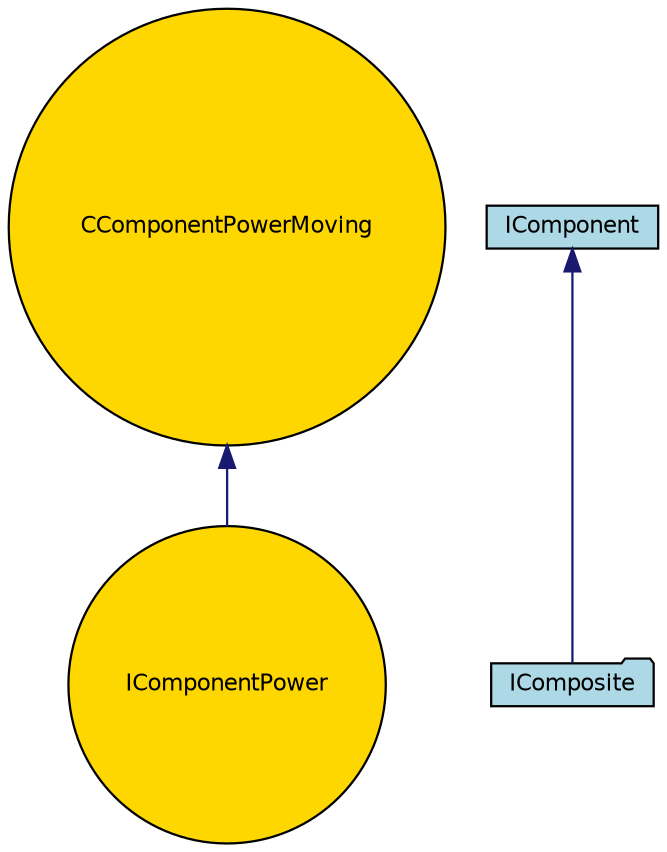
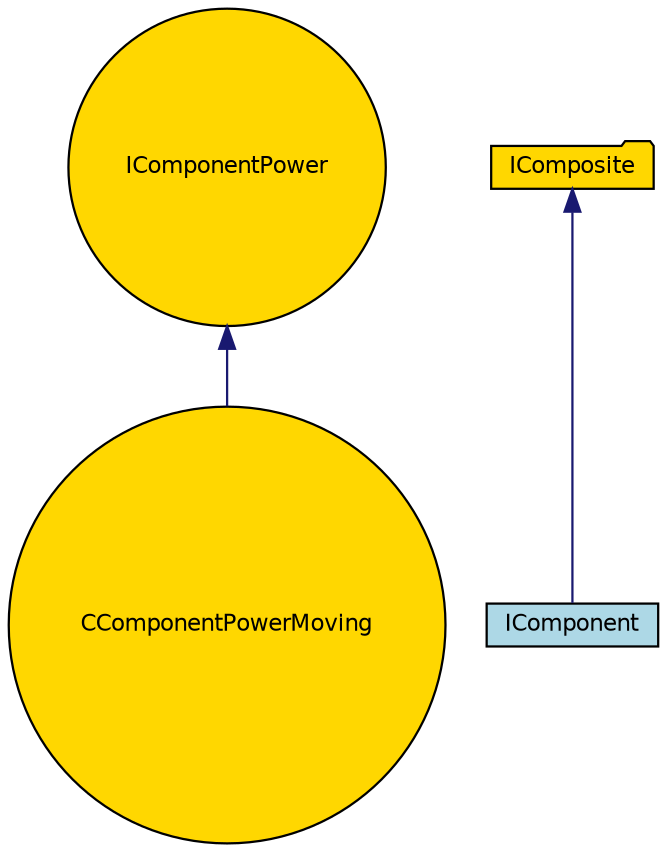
edge "IComposite" -> "IComponent": reversed
edge "IComponentPower" -> "CComponentPowerMoving": reversed
node "IComposite": fillcolor lightblue -> gold
